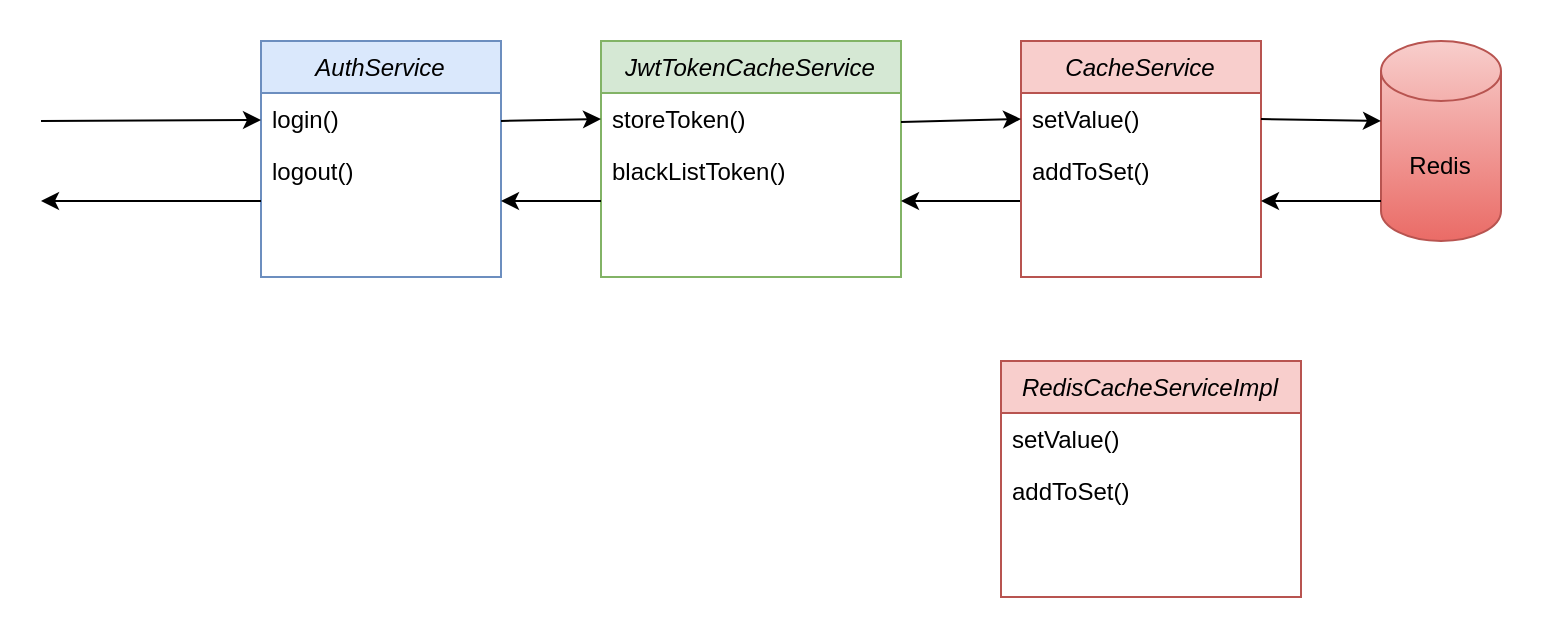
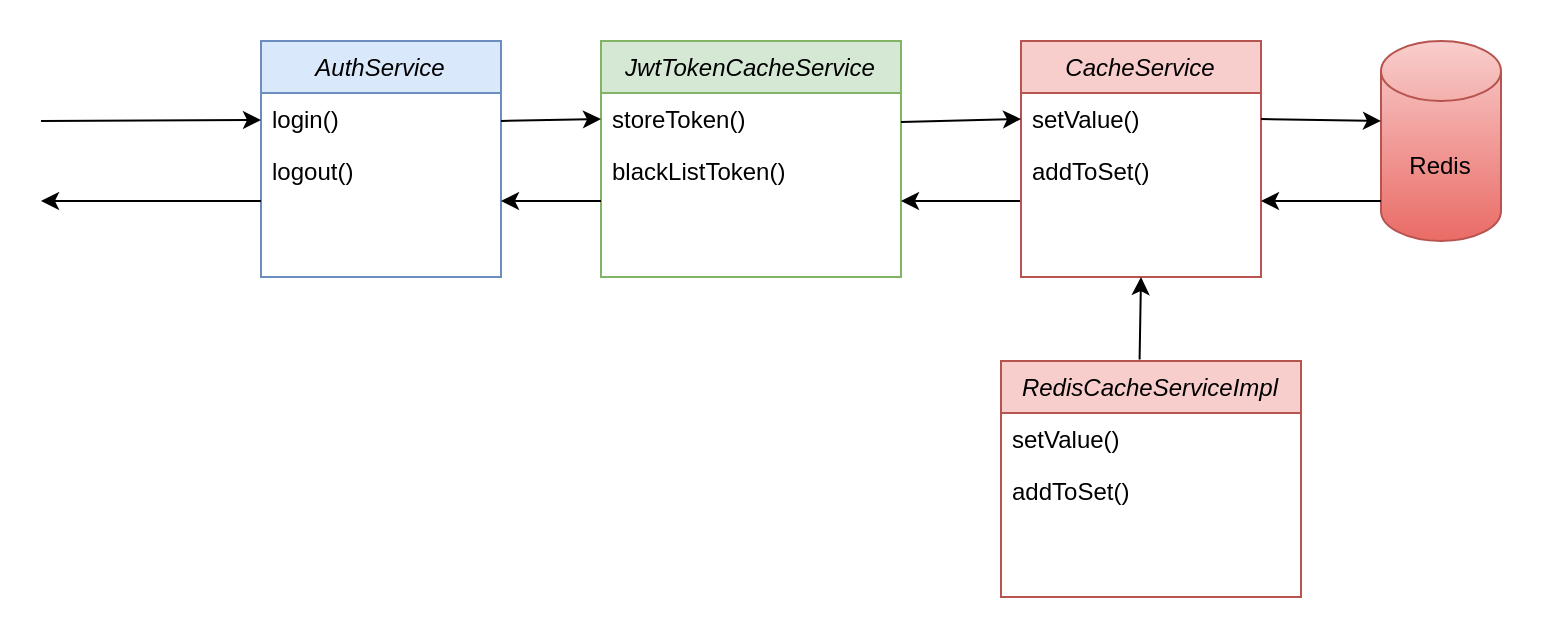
edge "RedisCacheServiceImpl" -> "CacheService": added
